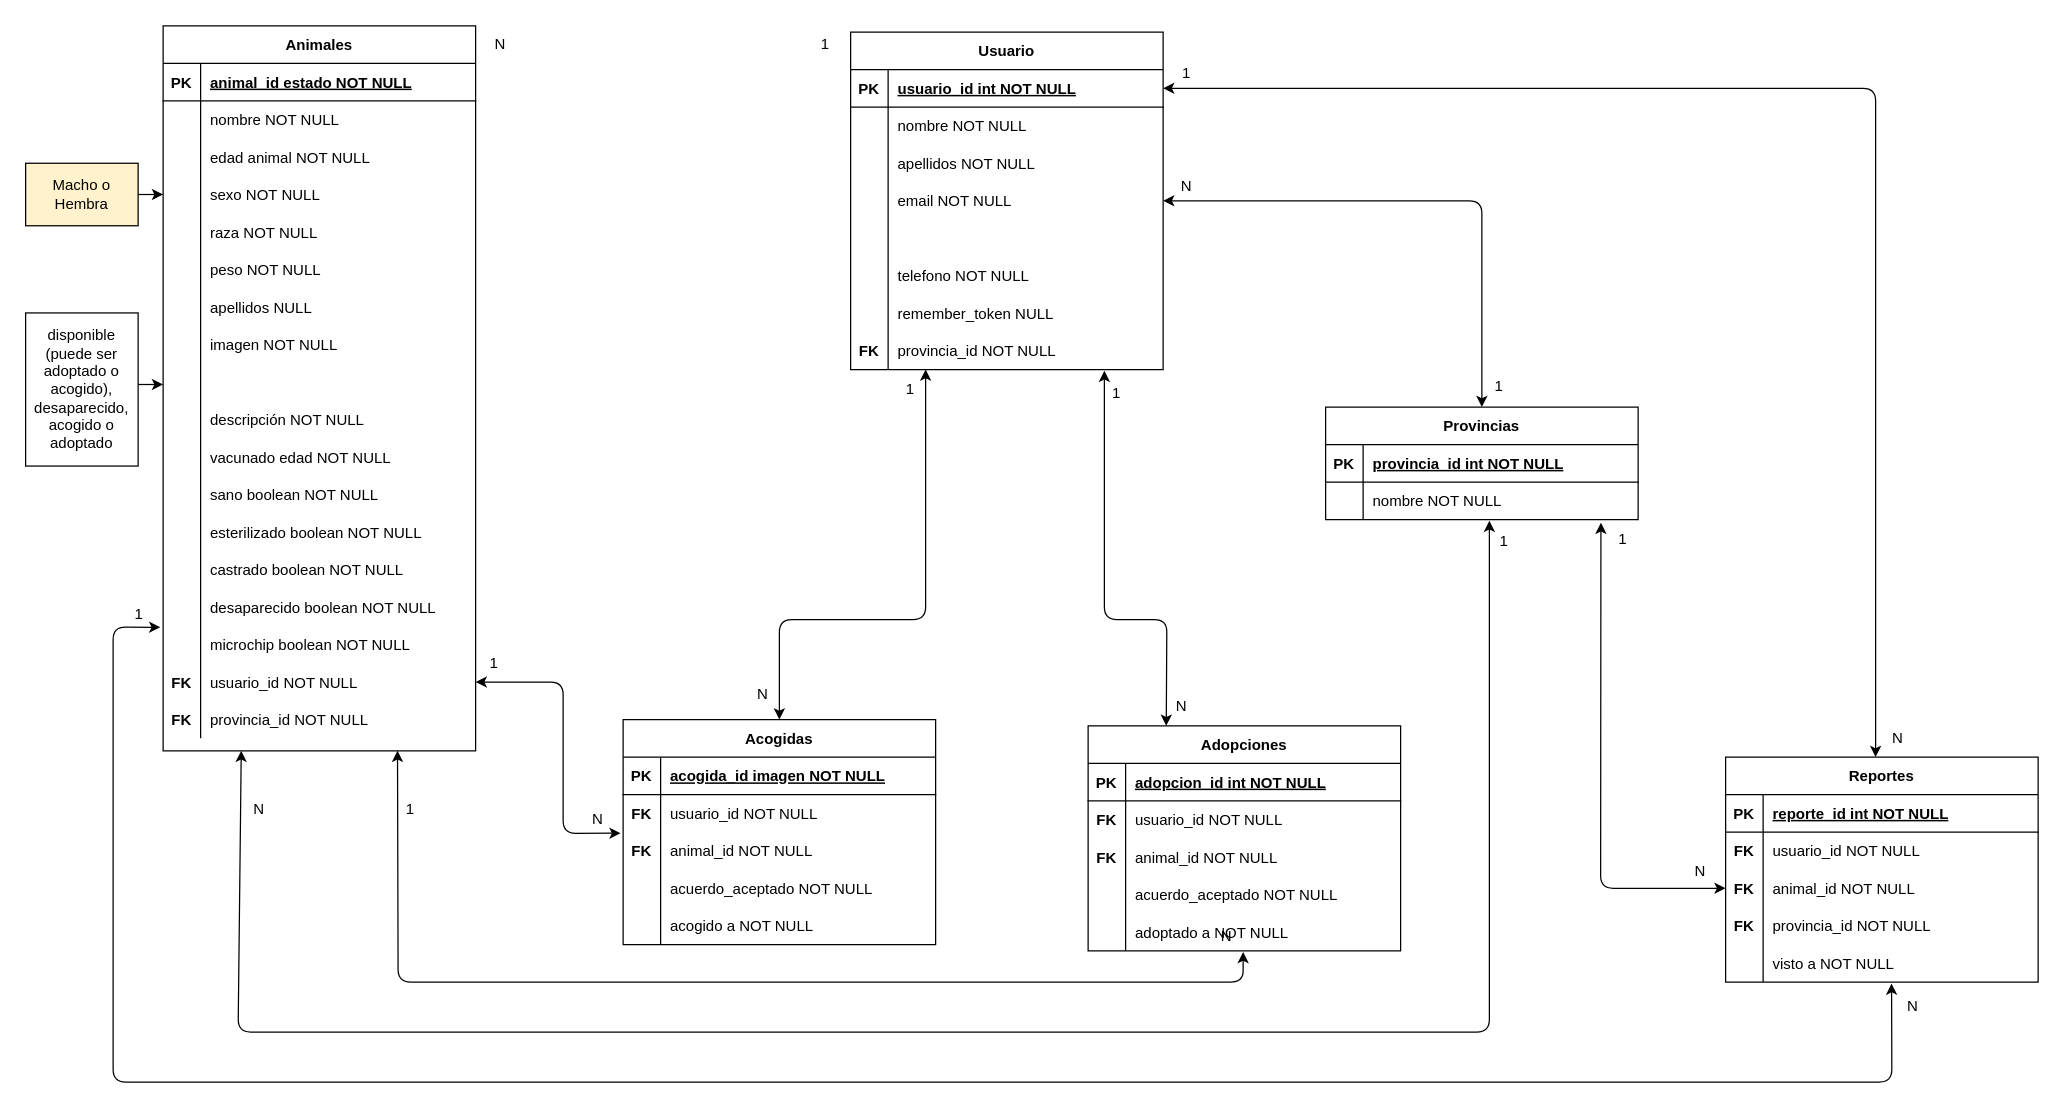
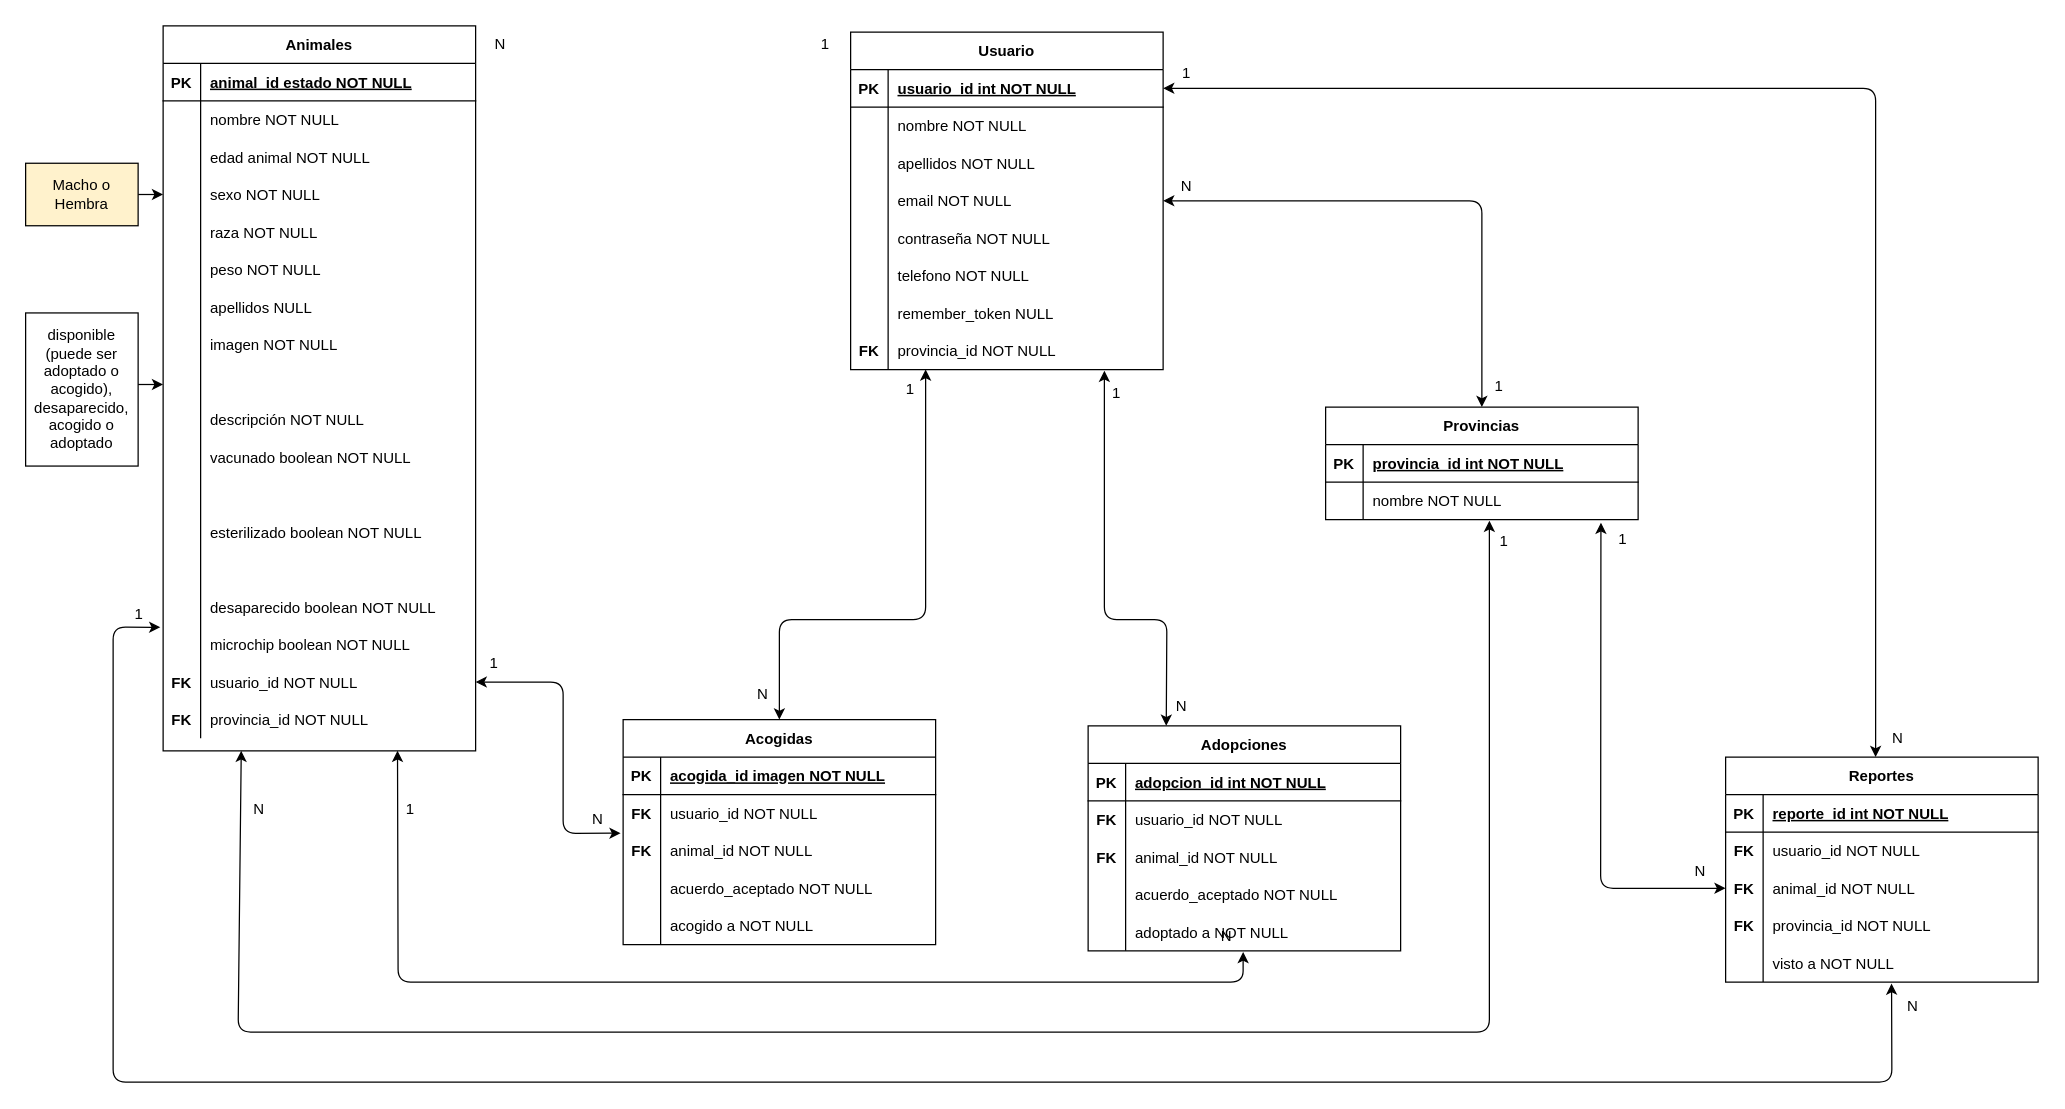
node "contraseña NOT NULL": added
node "vacunado edad NOT NULL": label "vacunado edad NOT NULL" -> "vacunado boolean NOT NULL"
node "sano boolean NOT NULL": removed
node "castrado boolean NOT NULL": removed
